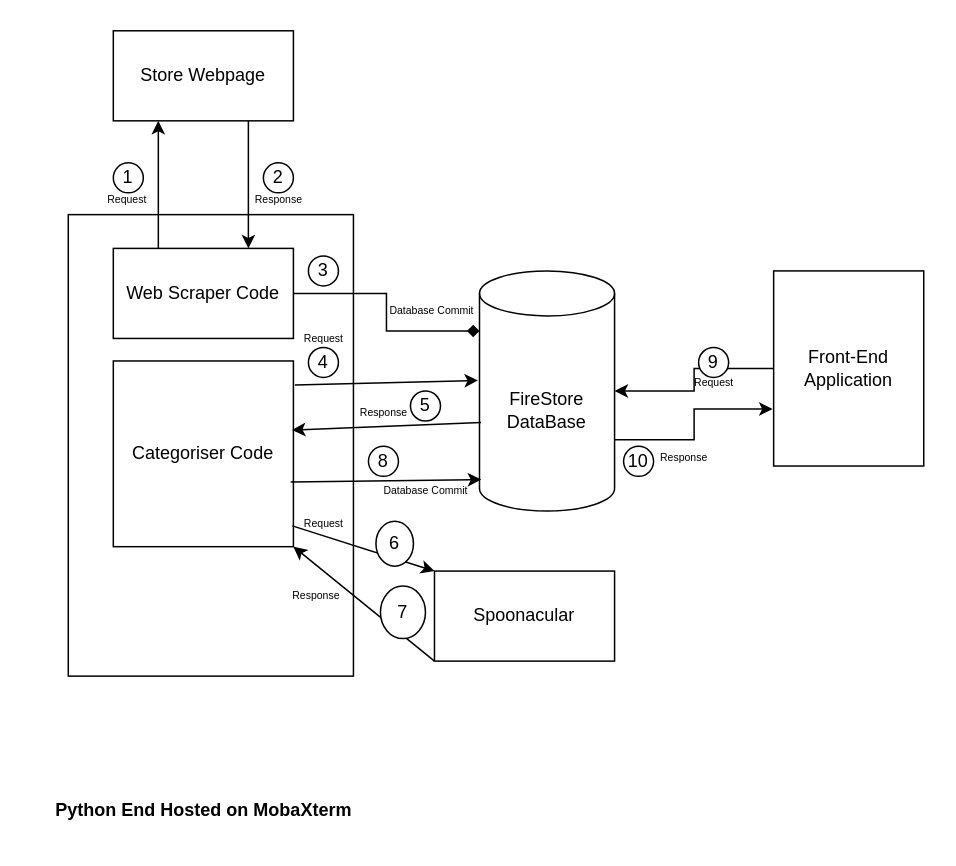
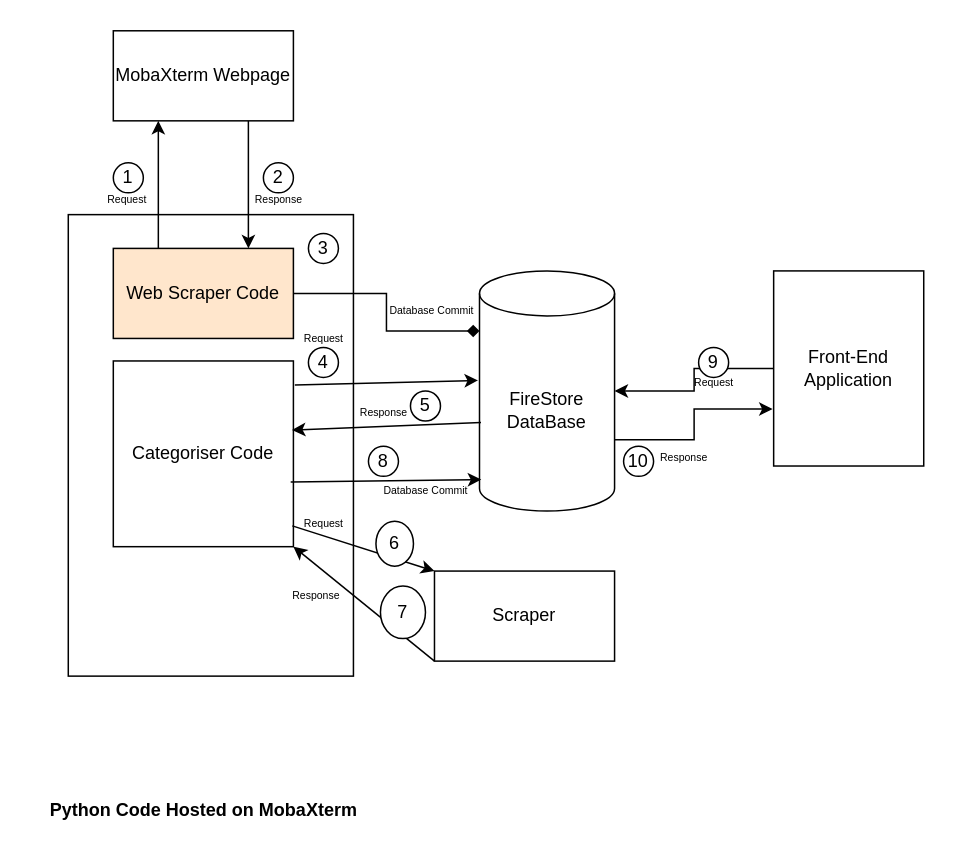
node "Store Webpage": label "Store Webpage" -> "MobaXterm Webpage"
node "3": moved (323, 271) -> (323, 248)
node "Web Scraper Code": fillcolor #ffffff -> #ffe6cc
node "Spoonacular": label "Spoonacular" -> "Scraper"
node "Python End Hosted on MobaXterm": label "Python End Hosted on MobaXterm" -> "Python Code Hosted on MobaXterm"
